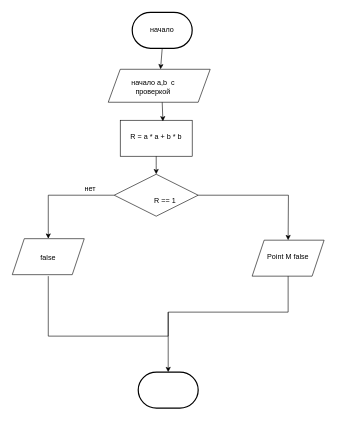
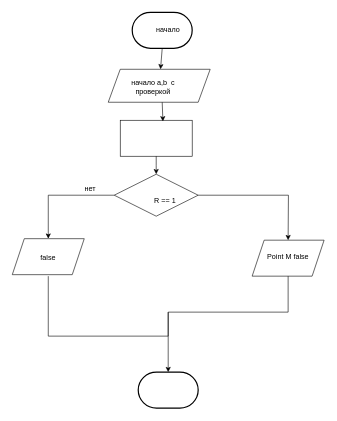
node "начало": moved (162, 30) -> (168, 30)
node "R = a * a + b * b": removed
